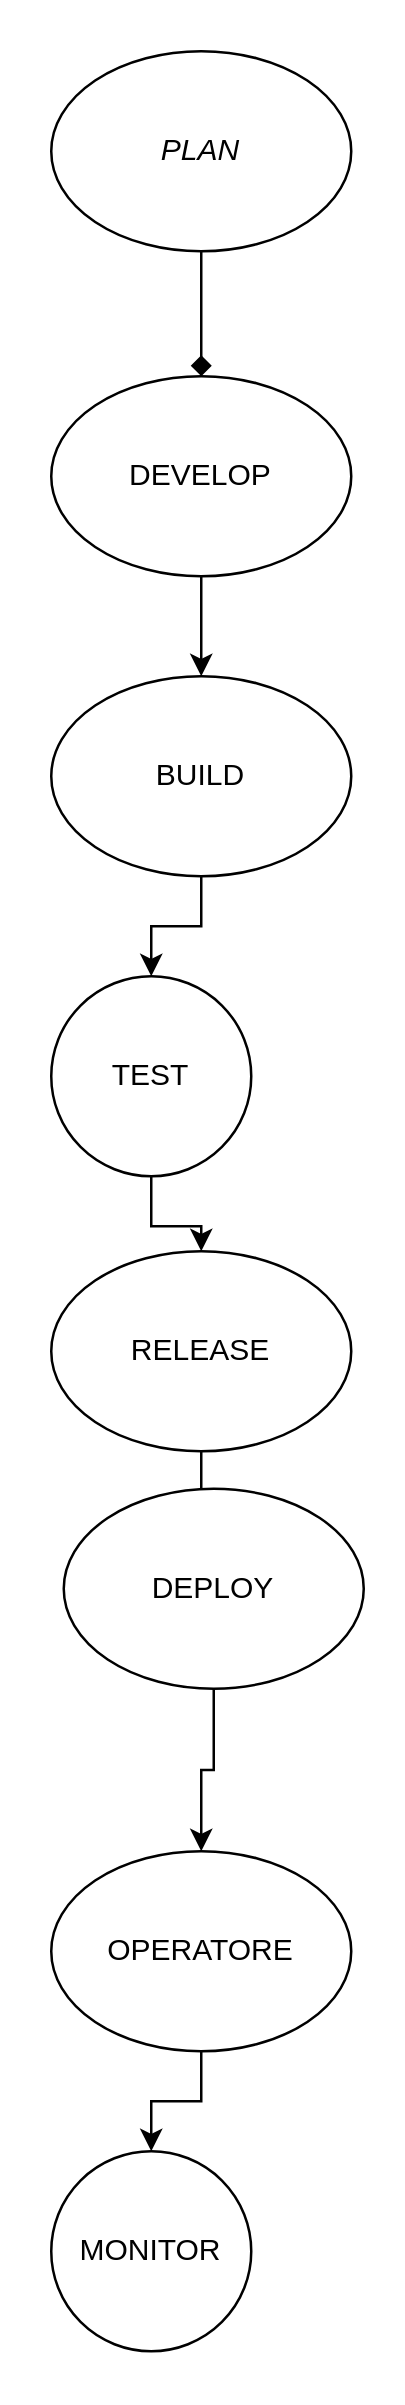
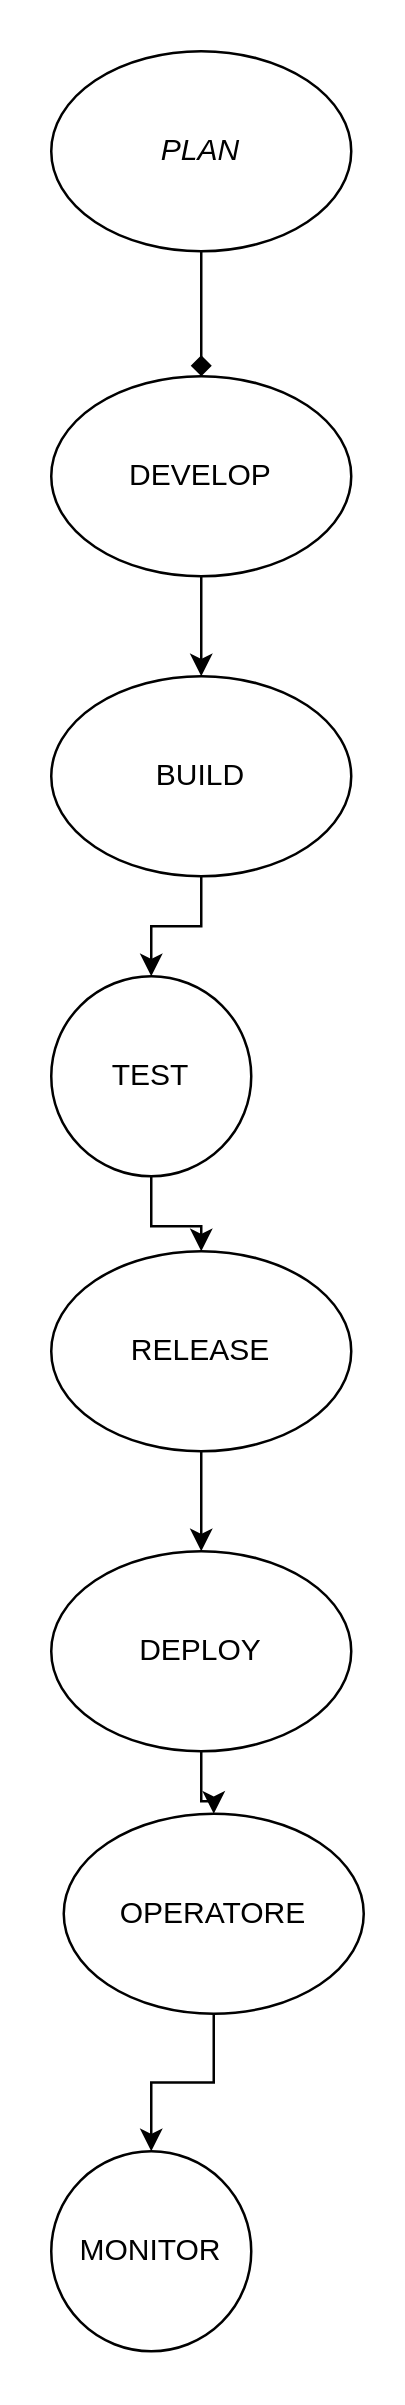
node "DEPLOY": moved (214, 1589) -> (201, 1651)
node "OPERATORE": moved (201, 1951) -> (214, 1914)
